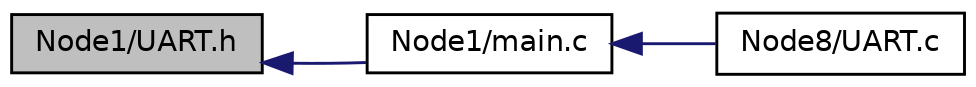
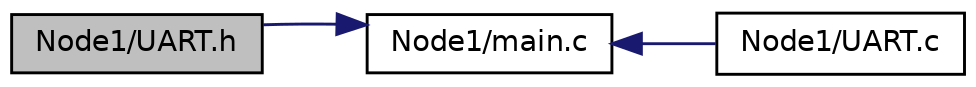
node "Node8/UART.c": label "Node8/UART.c" -> "Node1/UART.c"
edge "Node1/main.c" -> "Node1/UART.h": reversed
